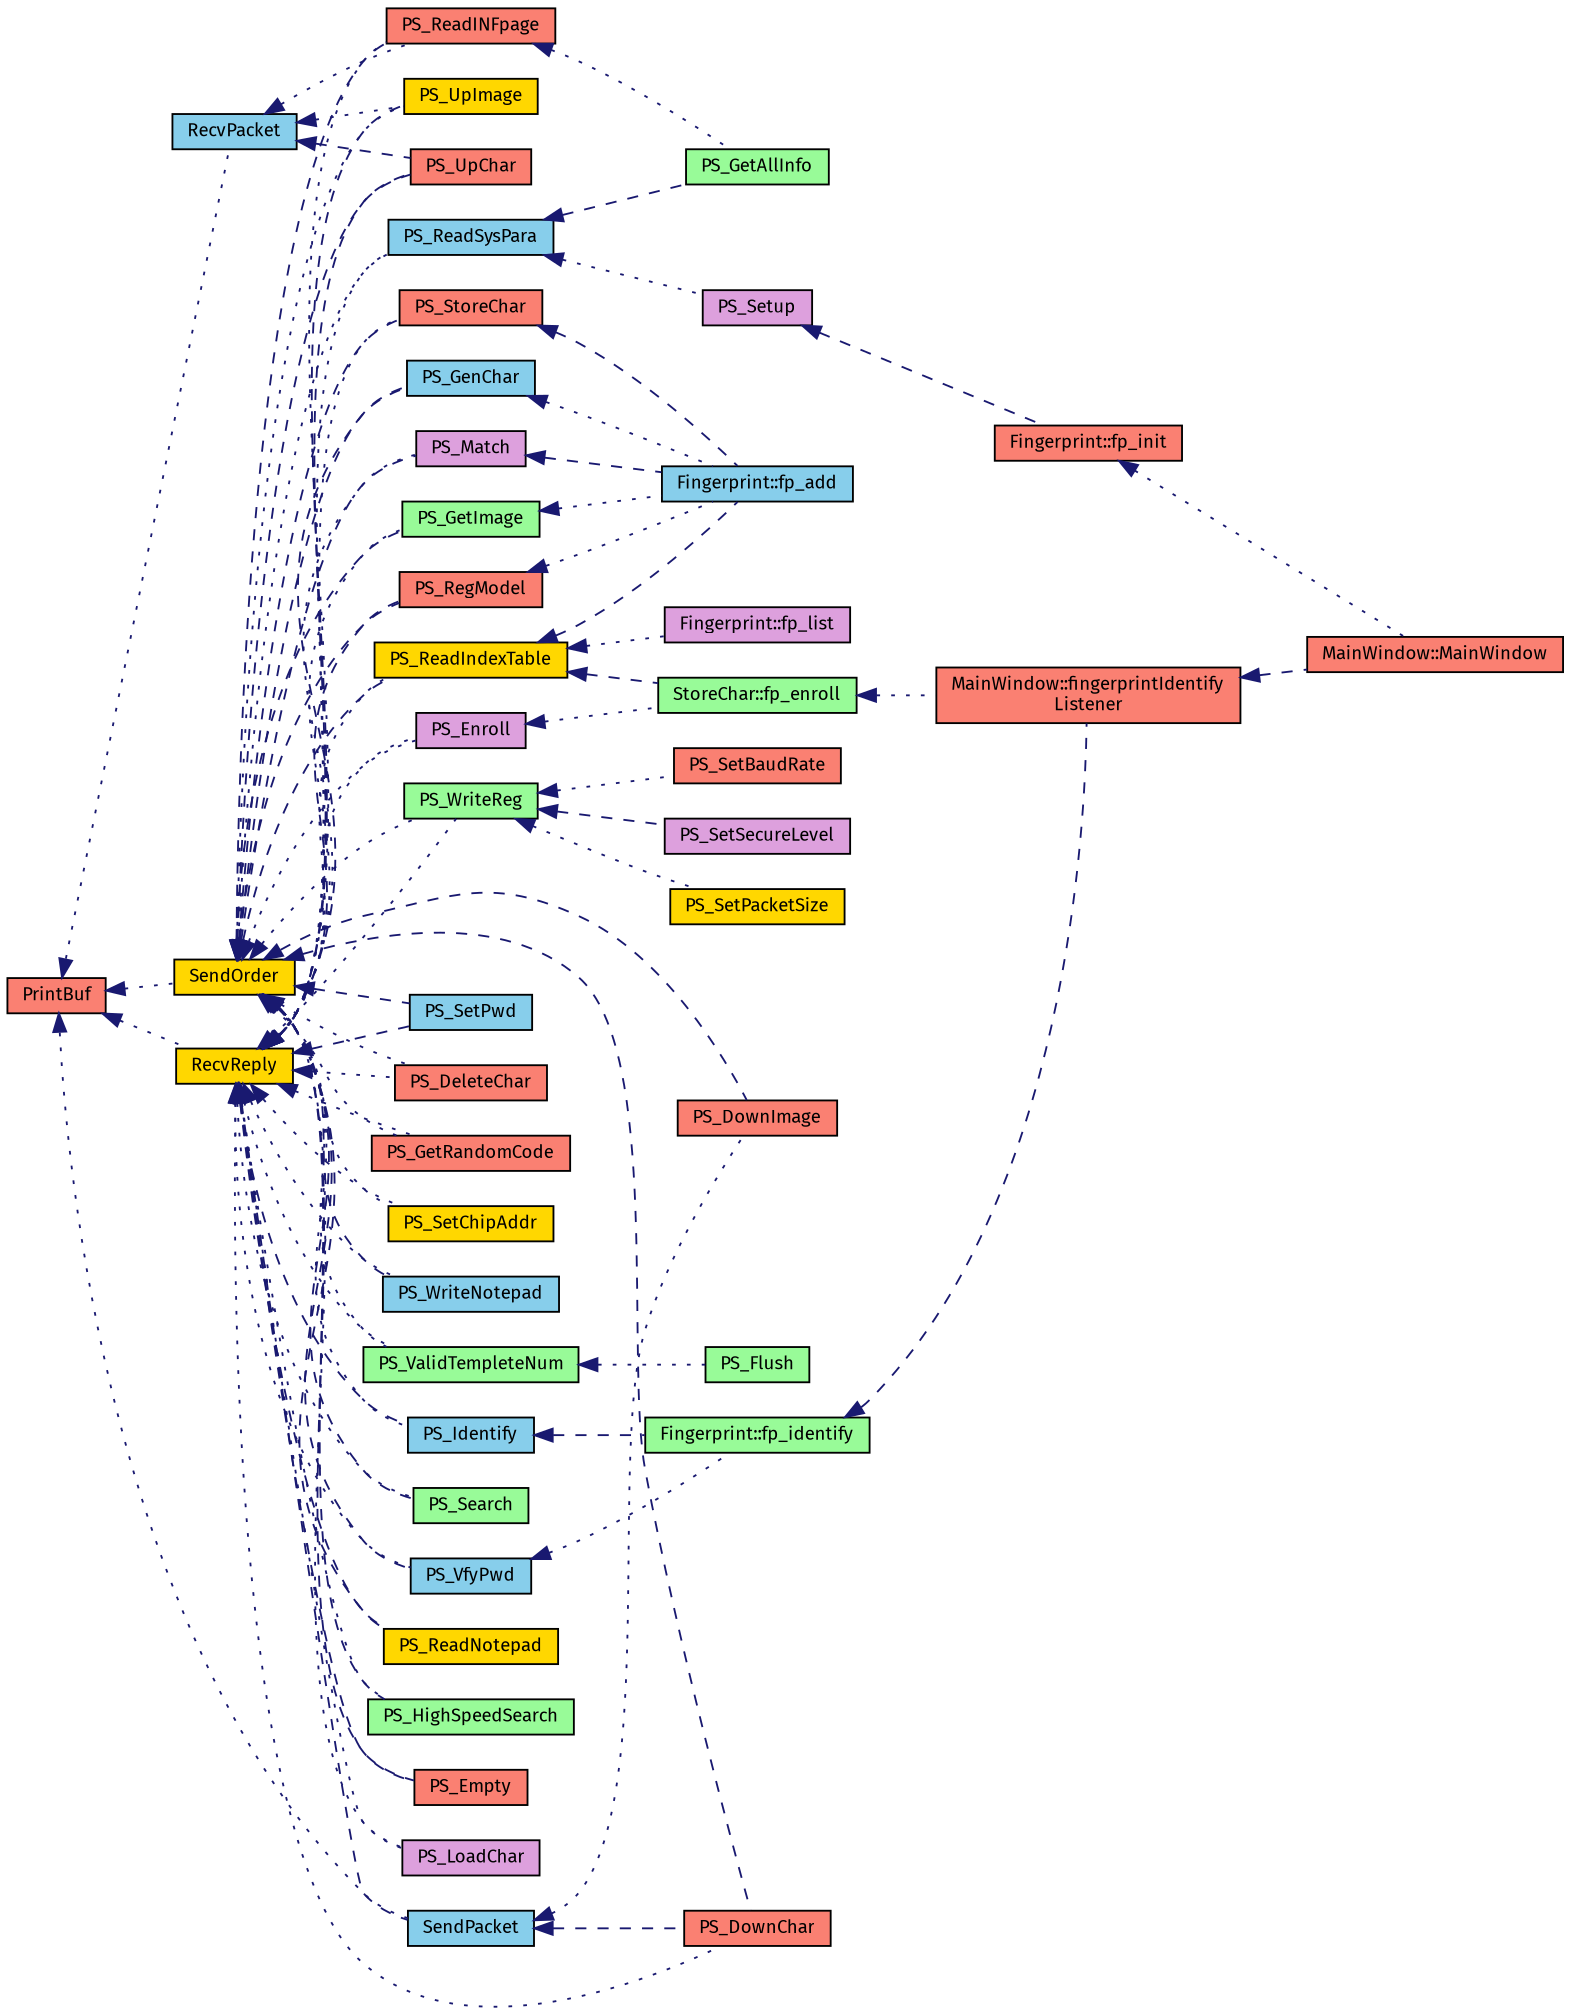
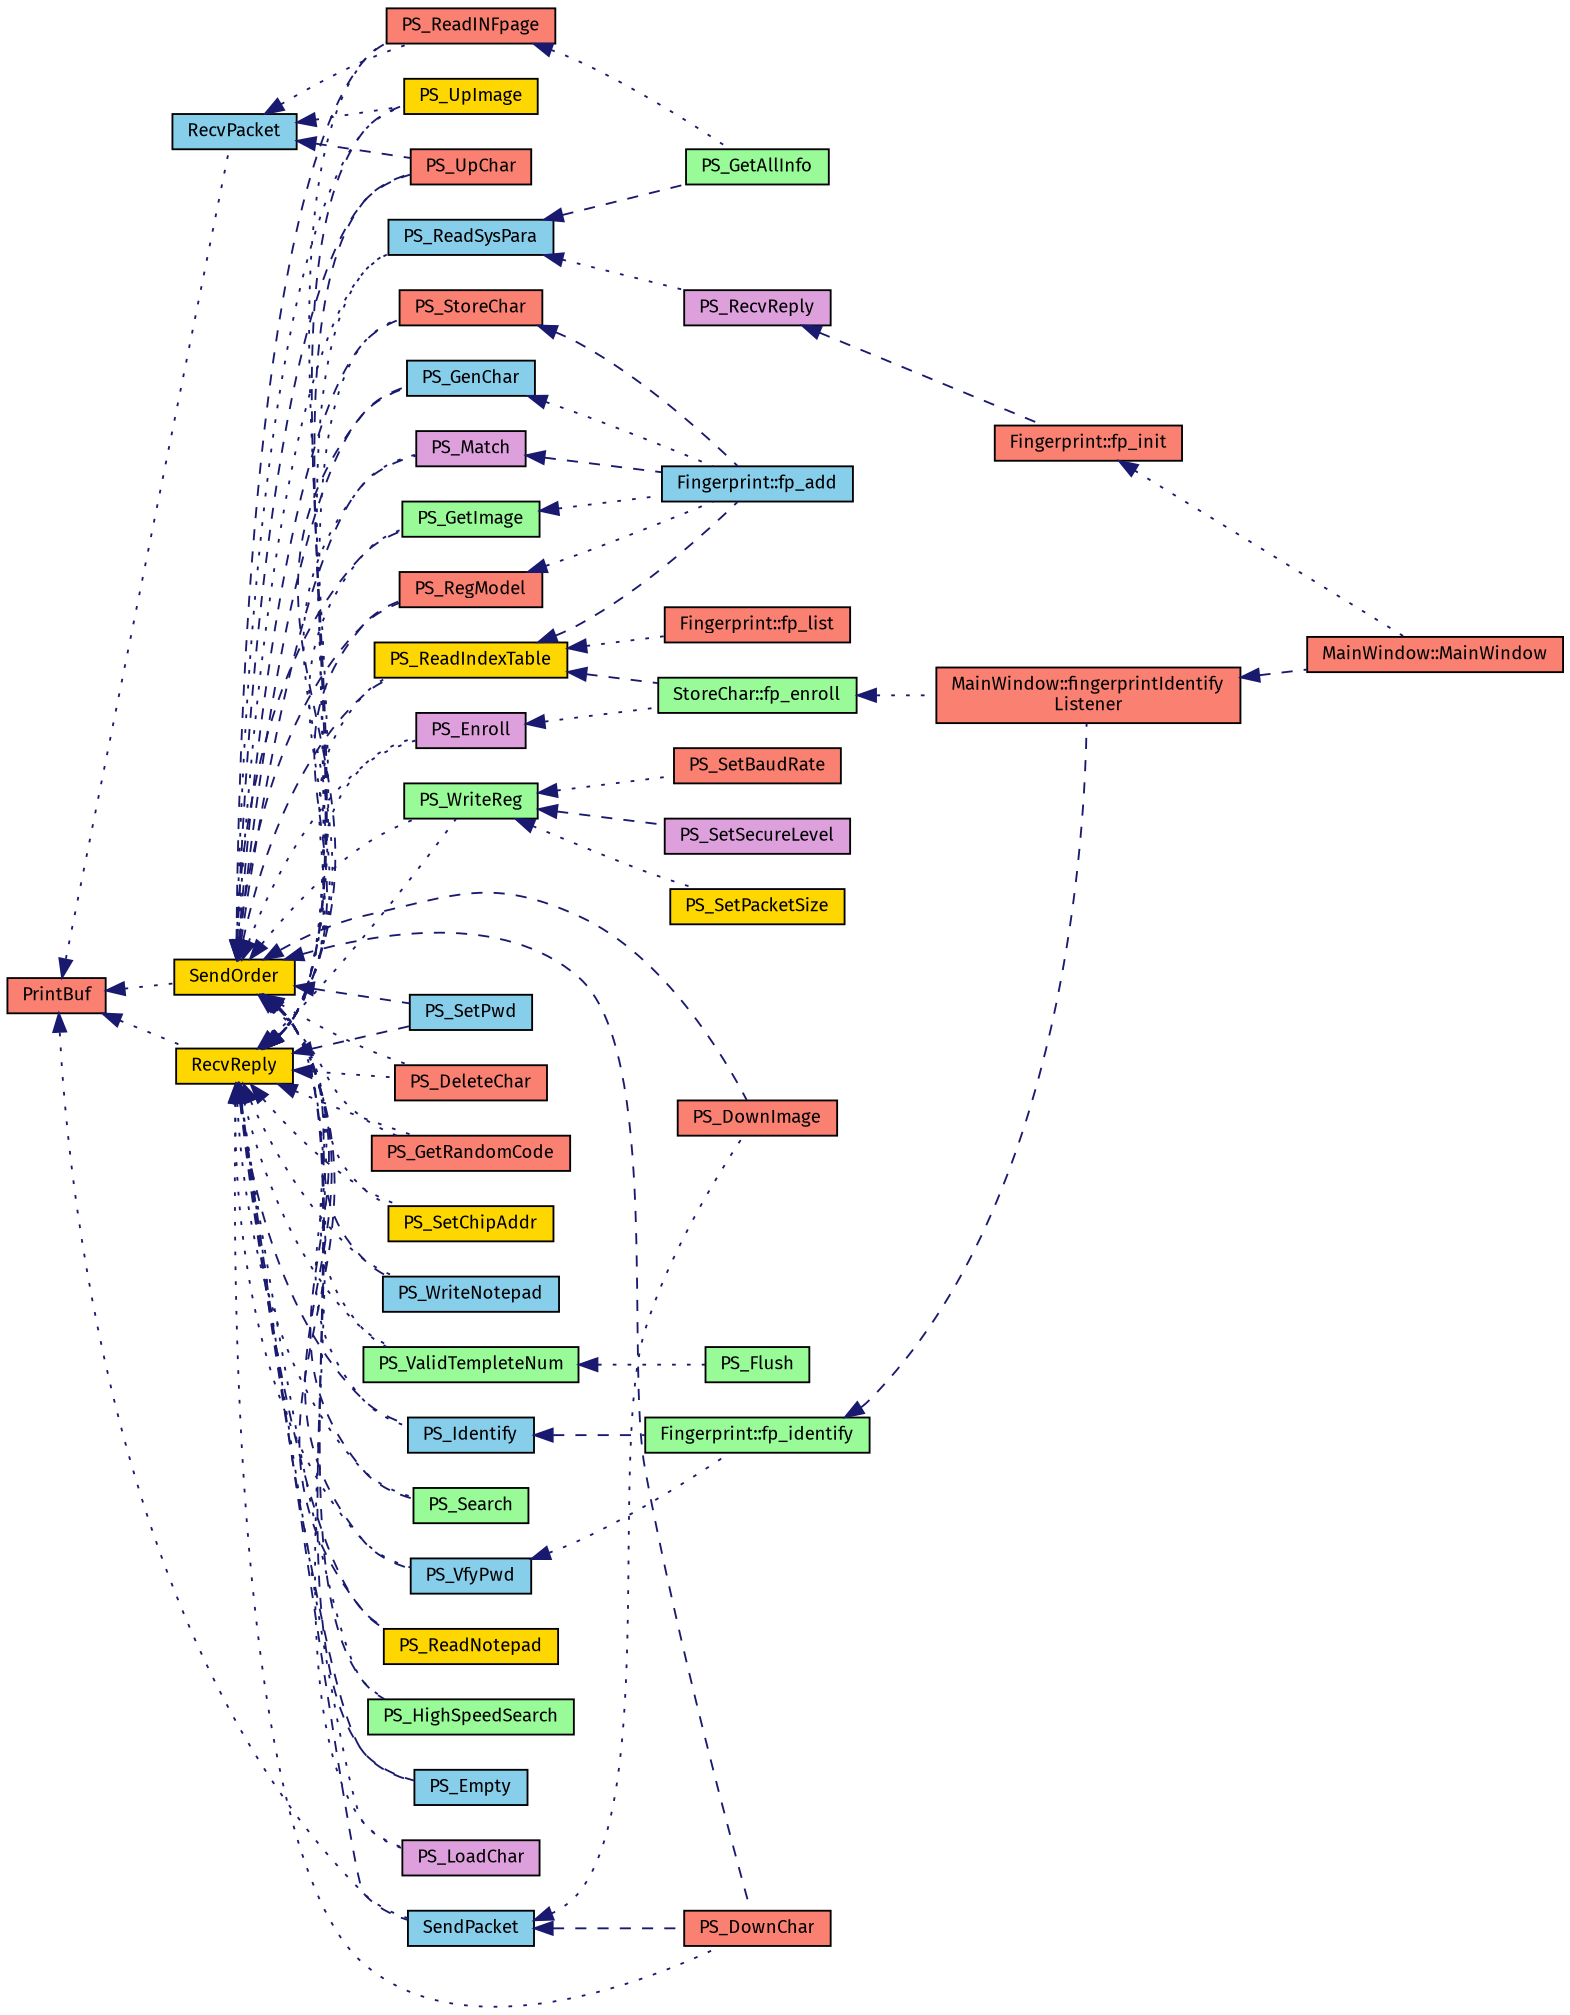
node "PS_Setup": label "PS_Setup" -> "PS_RecvReply"
node "Fingerprint::fp_list": fillcolor plum -> salmon
node "PS_Empty": fillcolor salmon -> skyblue
